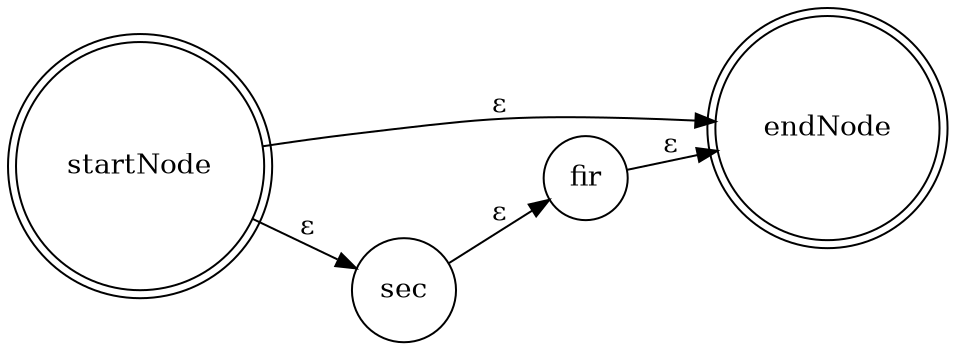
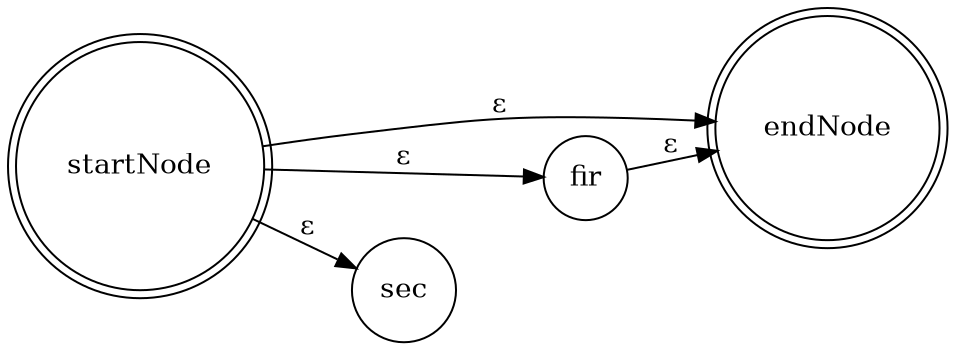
edge "sec" -> "fir": now "startNode" -> "fir"
